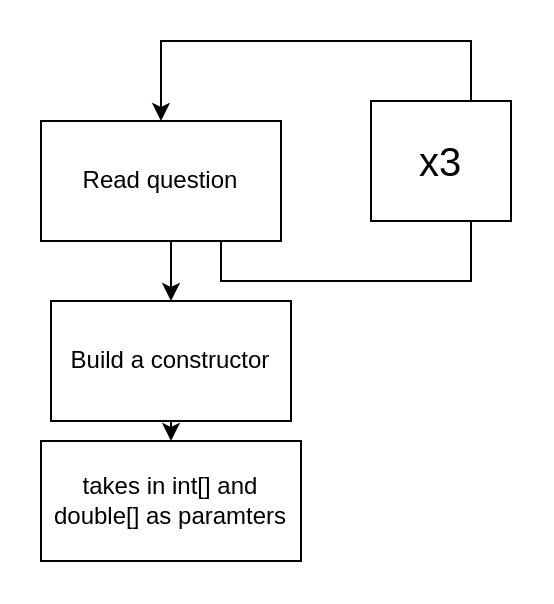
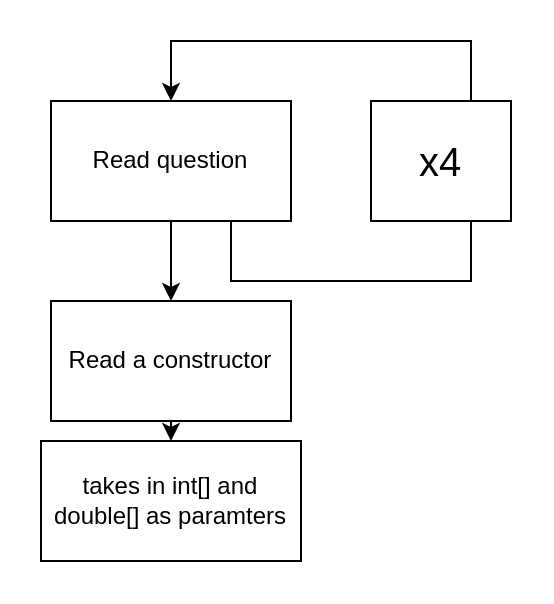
node "x3": label "x3" -> "x4"
node "Read question": moved (161, 181) -> (171, 161)
node "Build a constructor": label "Build a constructor" -> "Read a constructor"
